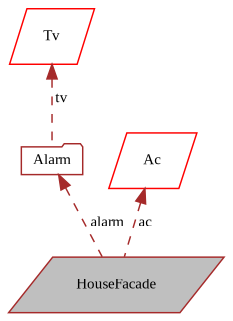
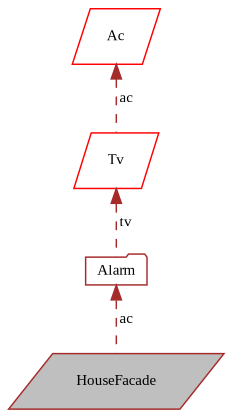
edge "HouseFacade" -> "Alarm": label " alarm" -> " ac"
edge "HouseFacade" -> "Ac": now "Tv" -> "Ac"
